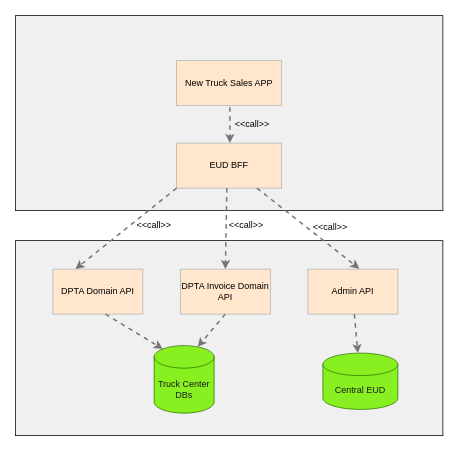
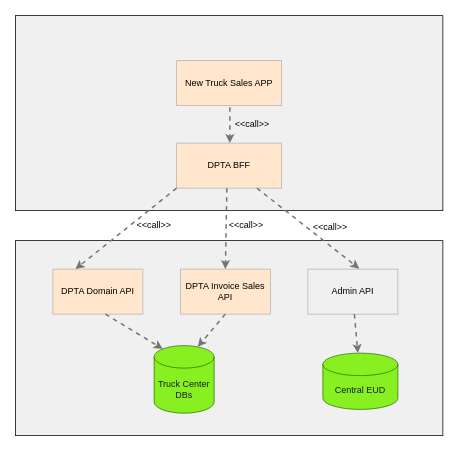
node "EUD BFF": label "EUD BFF" -> "DPTA BFF"
node "DPTA Invoice Domain API": label "DPTA Invoice Domain API" -> "DPTA Invoice Sales API"
node "Admin API": fillcolor #ffe6cc -> #f0f0f0
